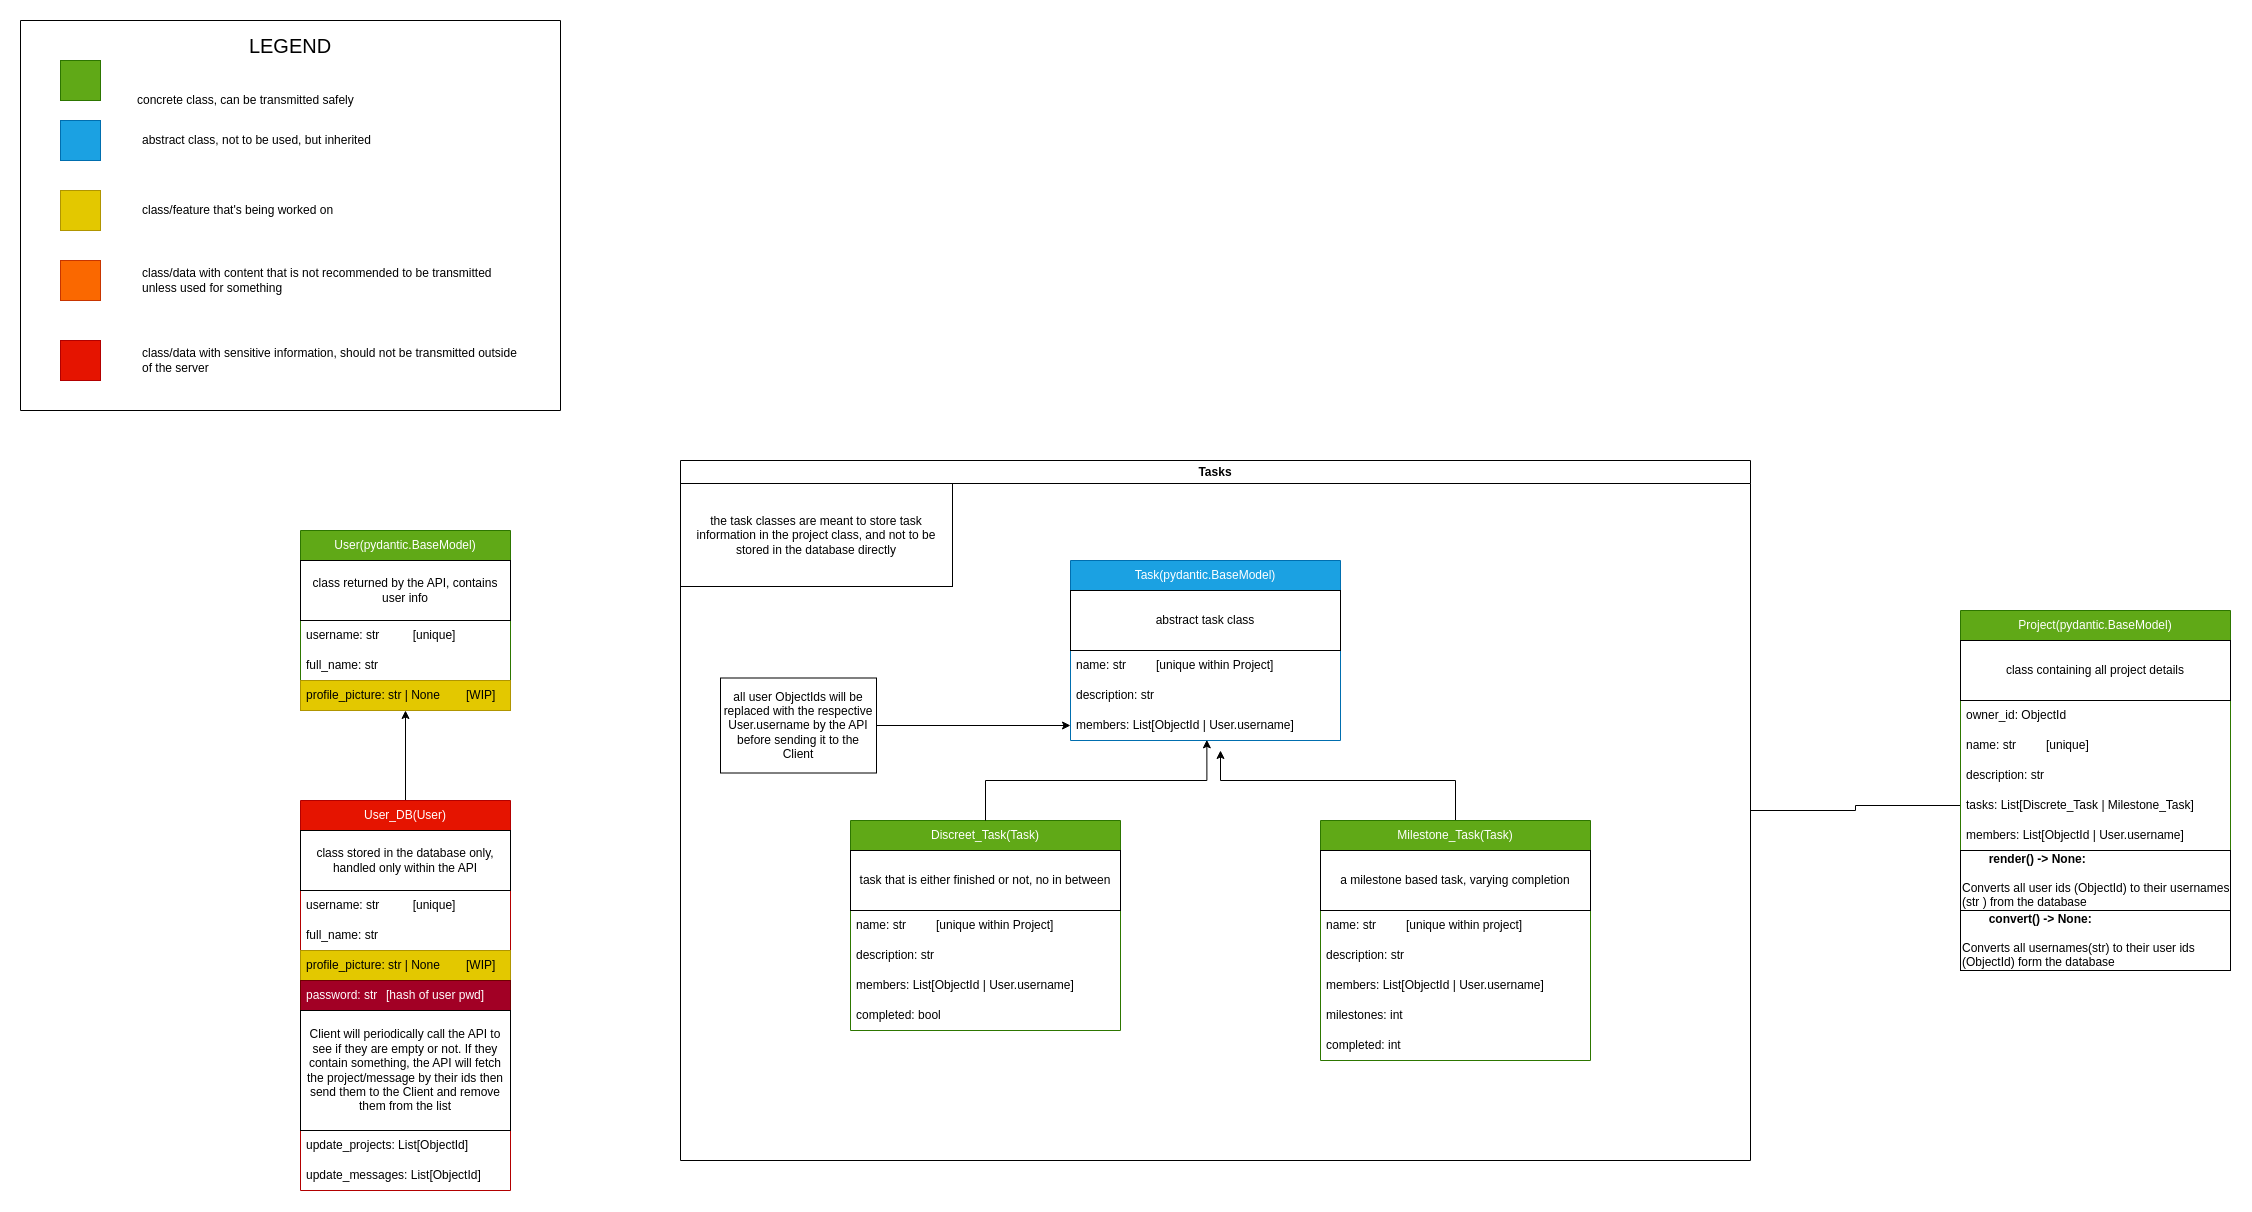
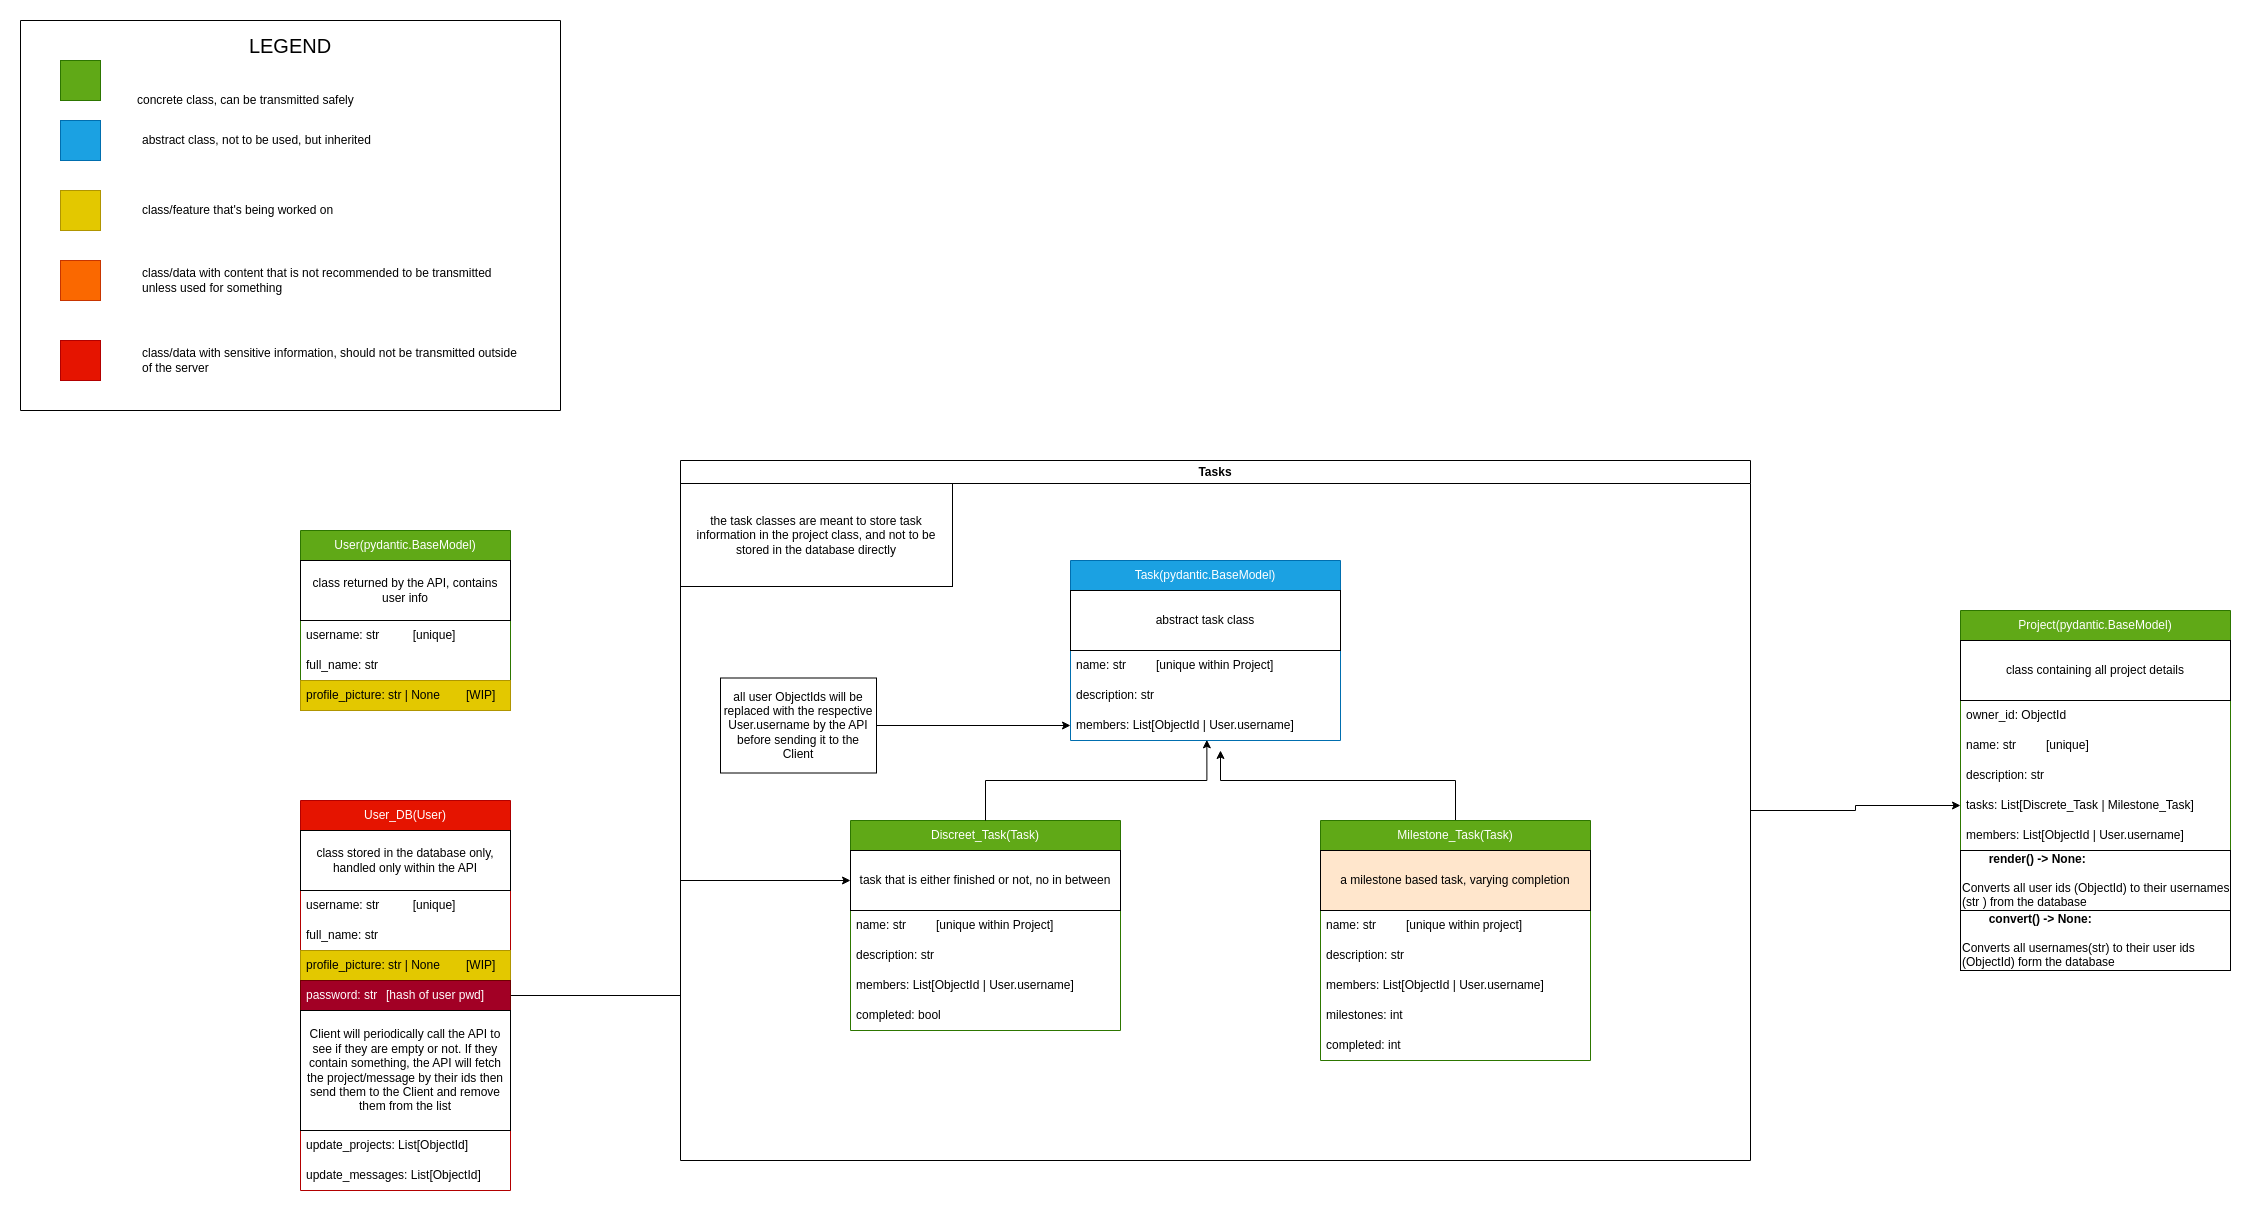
edge "User_DB(User)" -> "User(pydantic.BaseModel)": now "User_DB(User)" -> "task that is either finished or not, no in between"
edge "tasks: List[Discrete_Task | Milestone_Task]" -- "Tasks": arrowhead none -> classic
node "a milestone based task, varying completion": fillcolor #ffffff -> #ffe6cc
